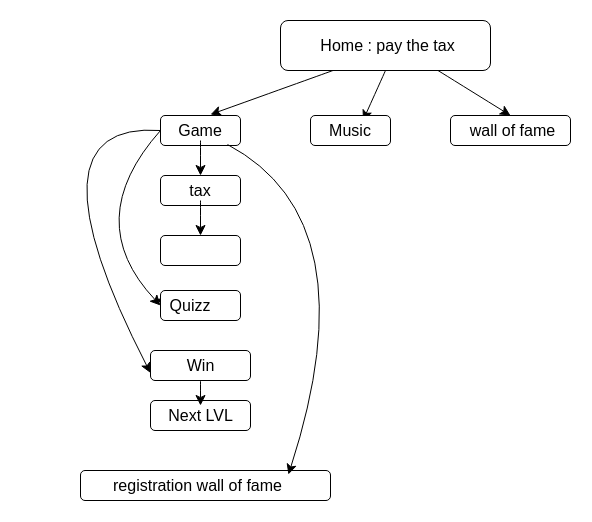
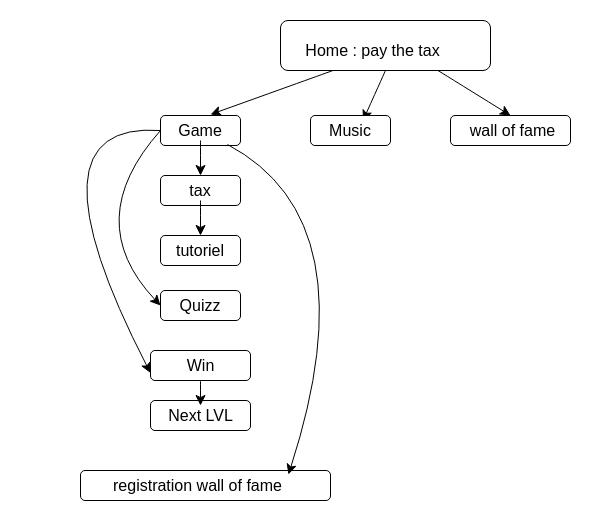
node "Home : pay the tax": moved (388, 46) -> (373, 51)
node "tutoriel": added
node "Quizz": moved (191, 306) -> (201, 306)
